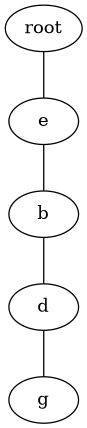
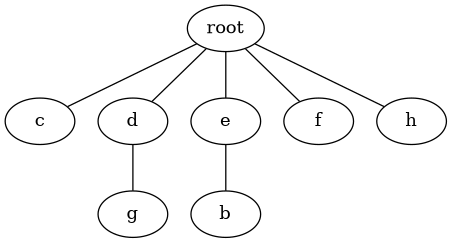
node "c": added
node "f": added
node "h": added
edge "b" -- "d": now "root" -- "d"
